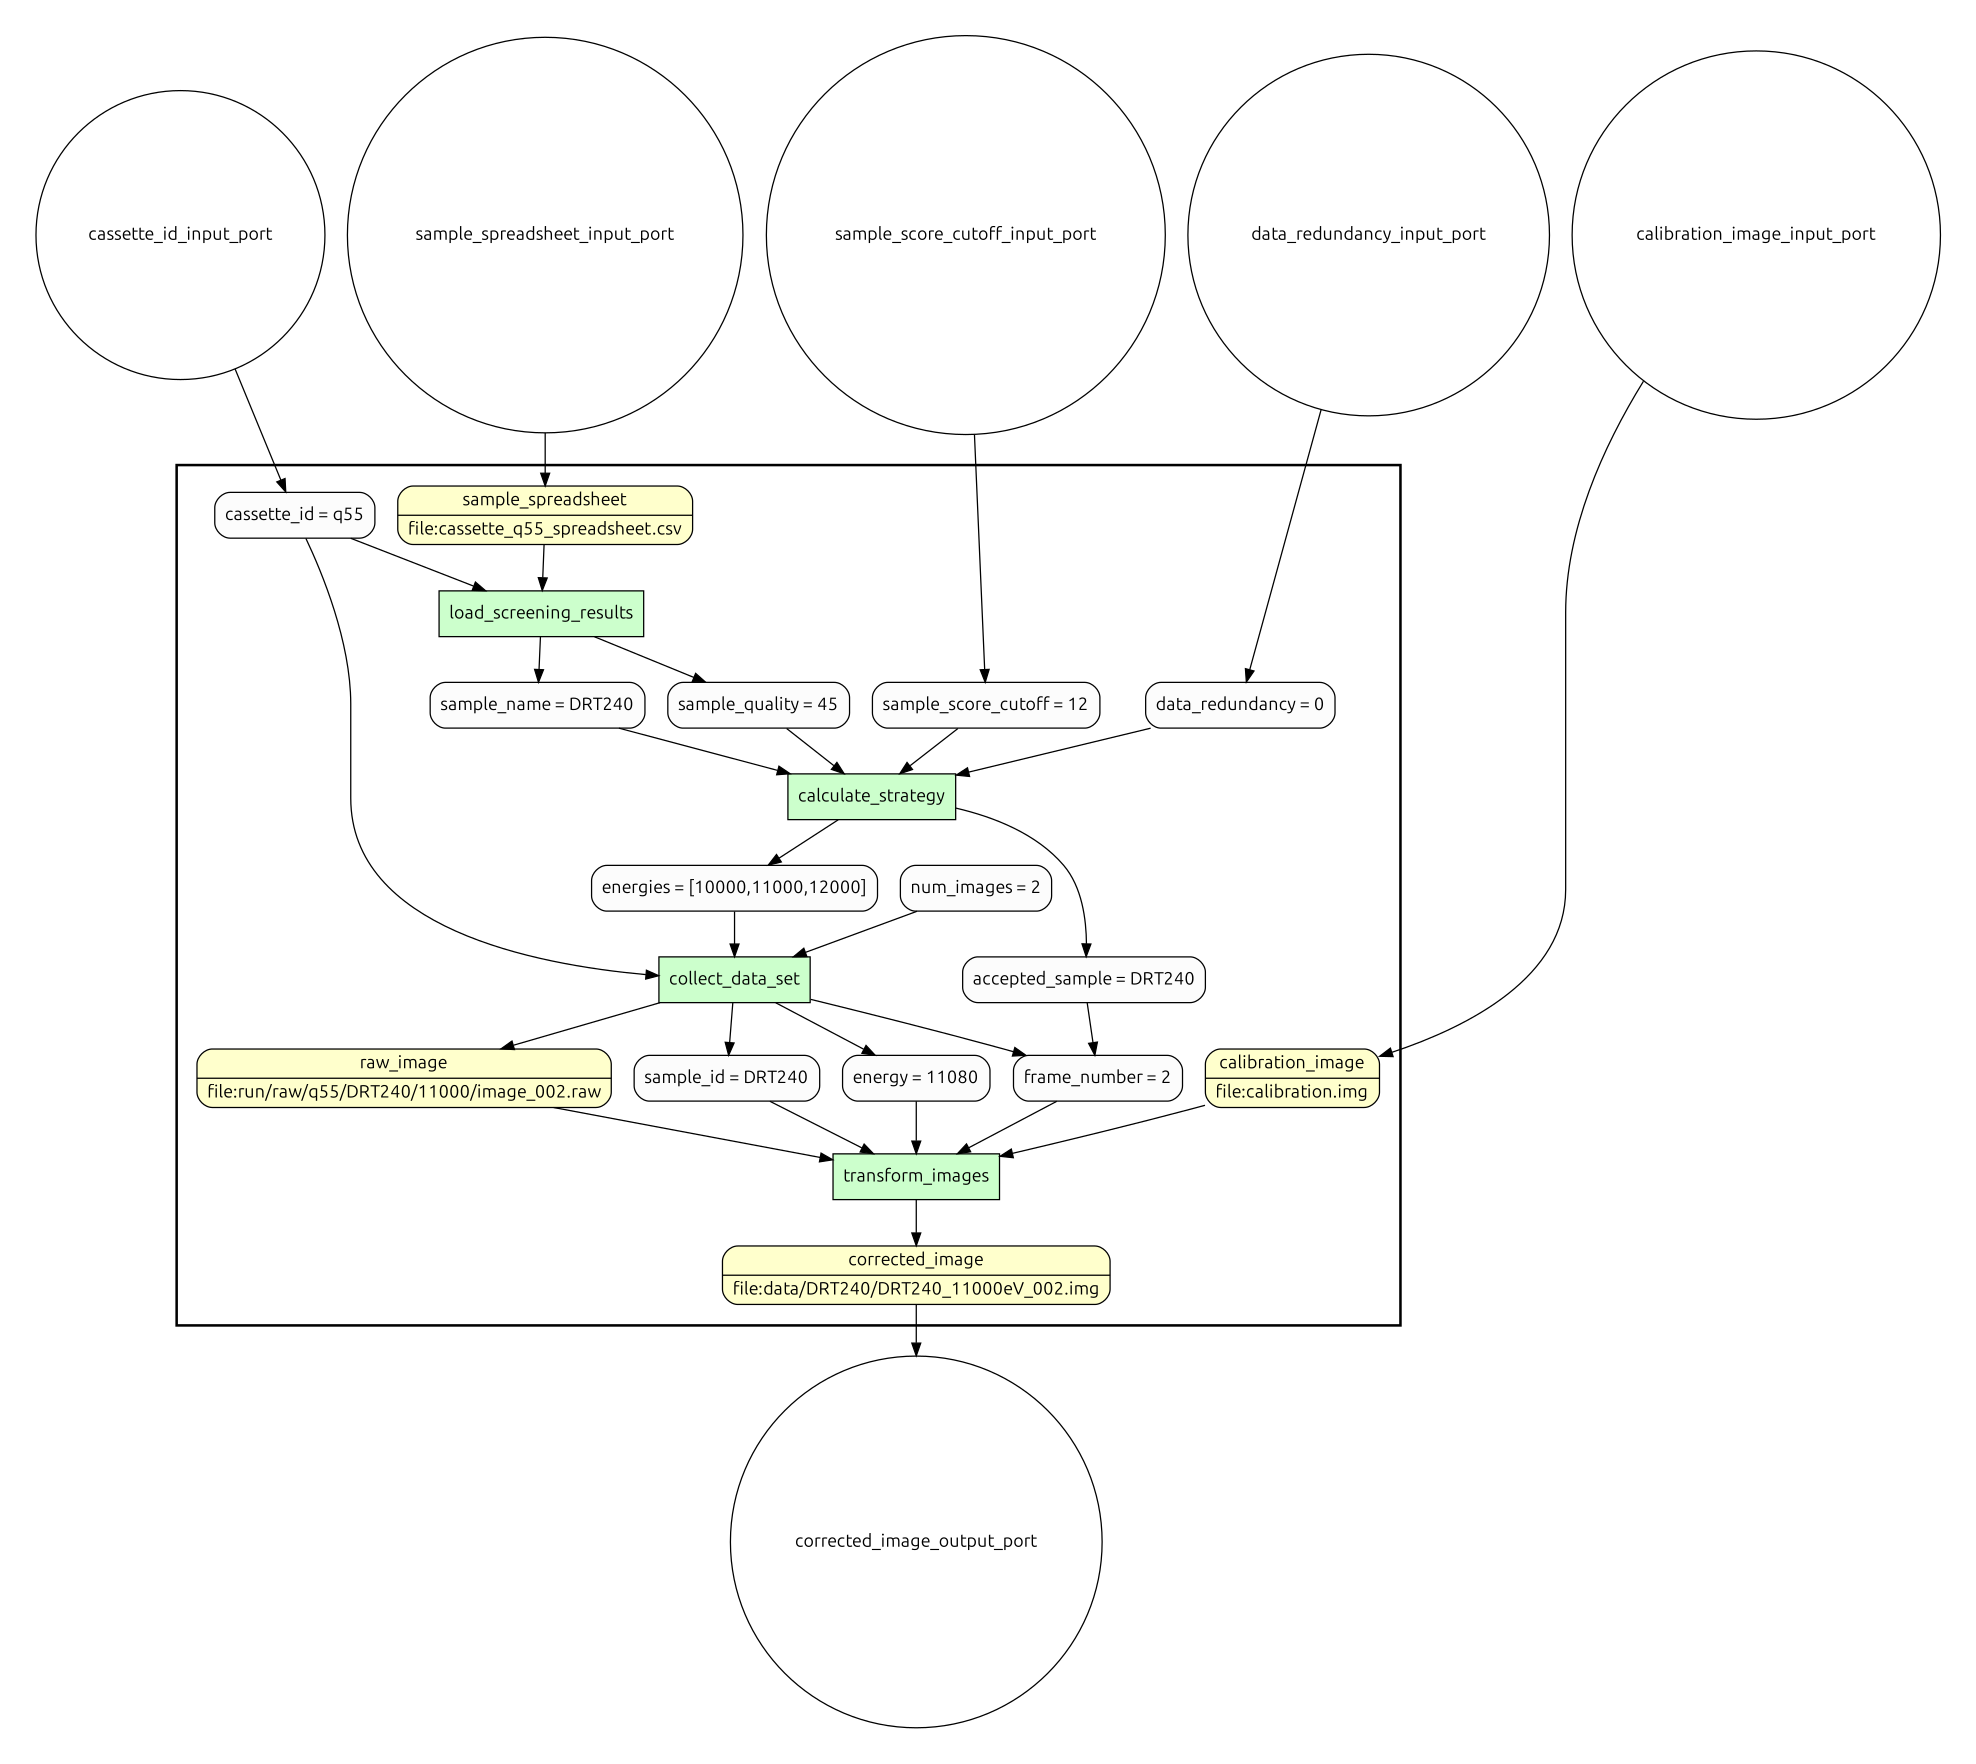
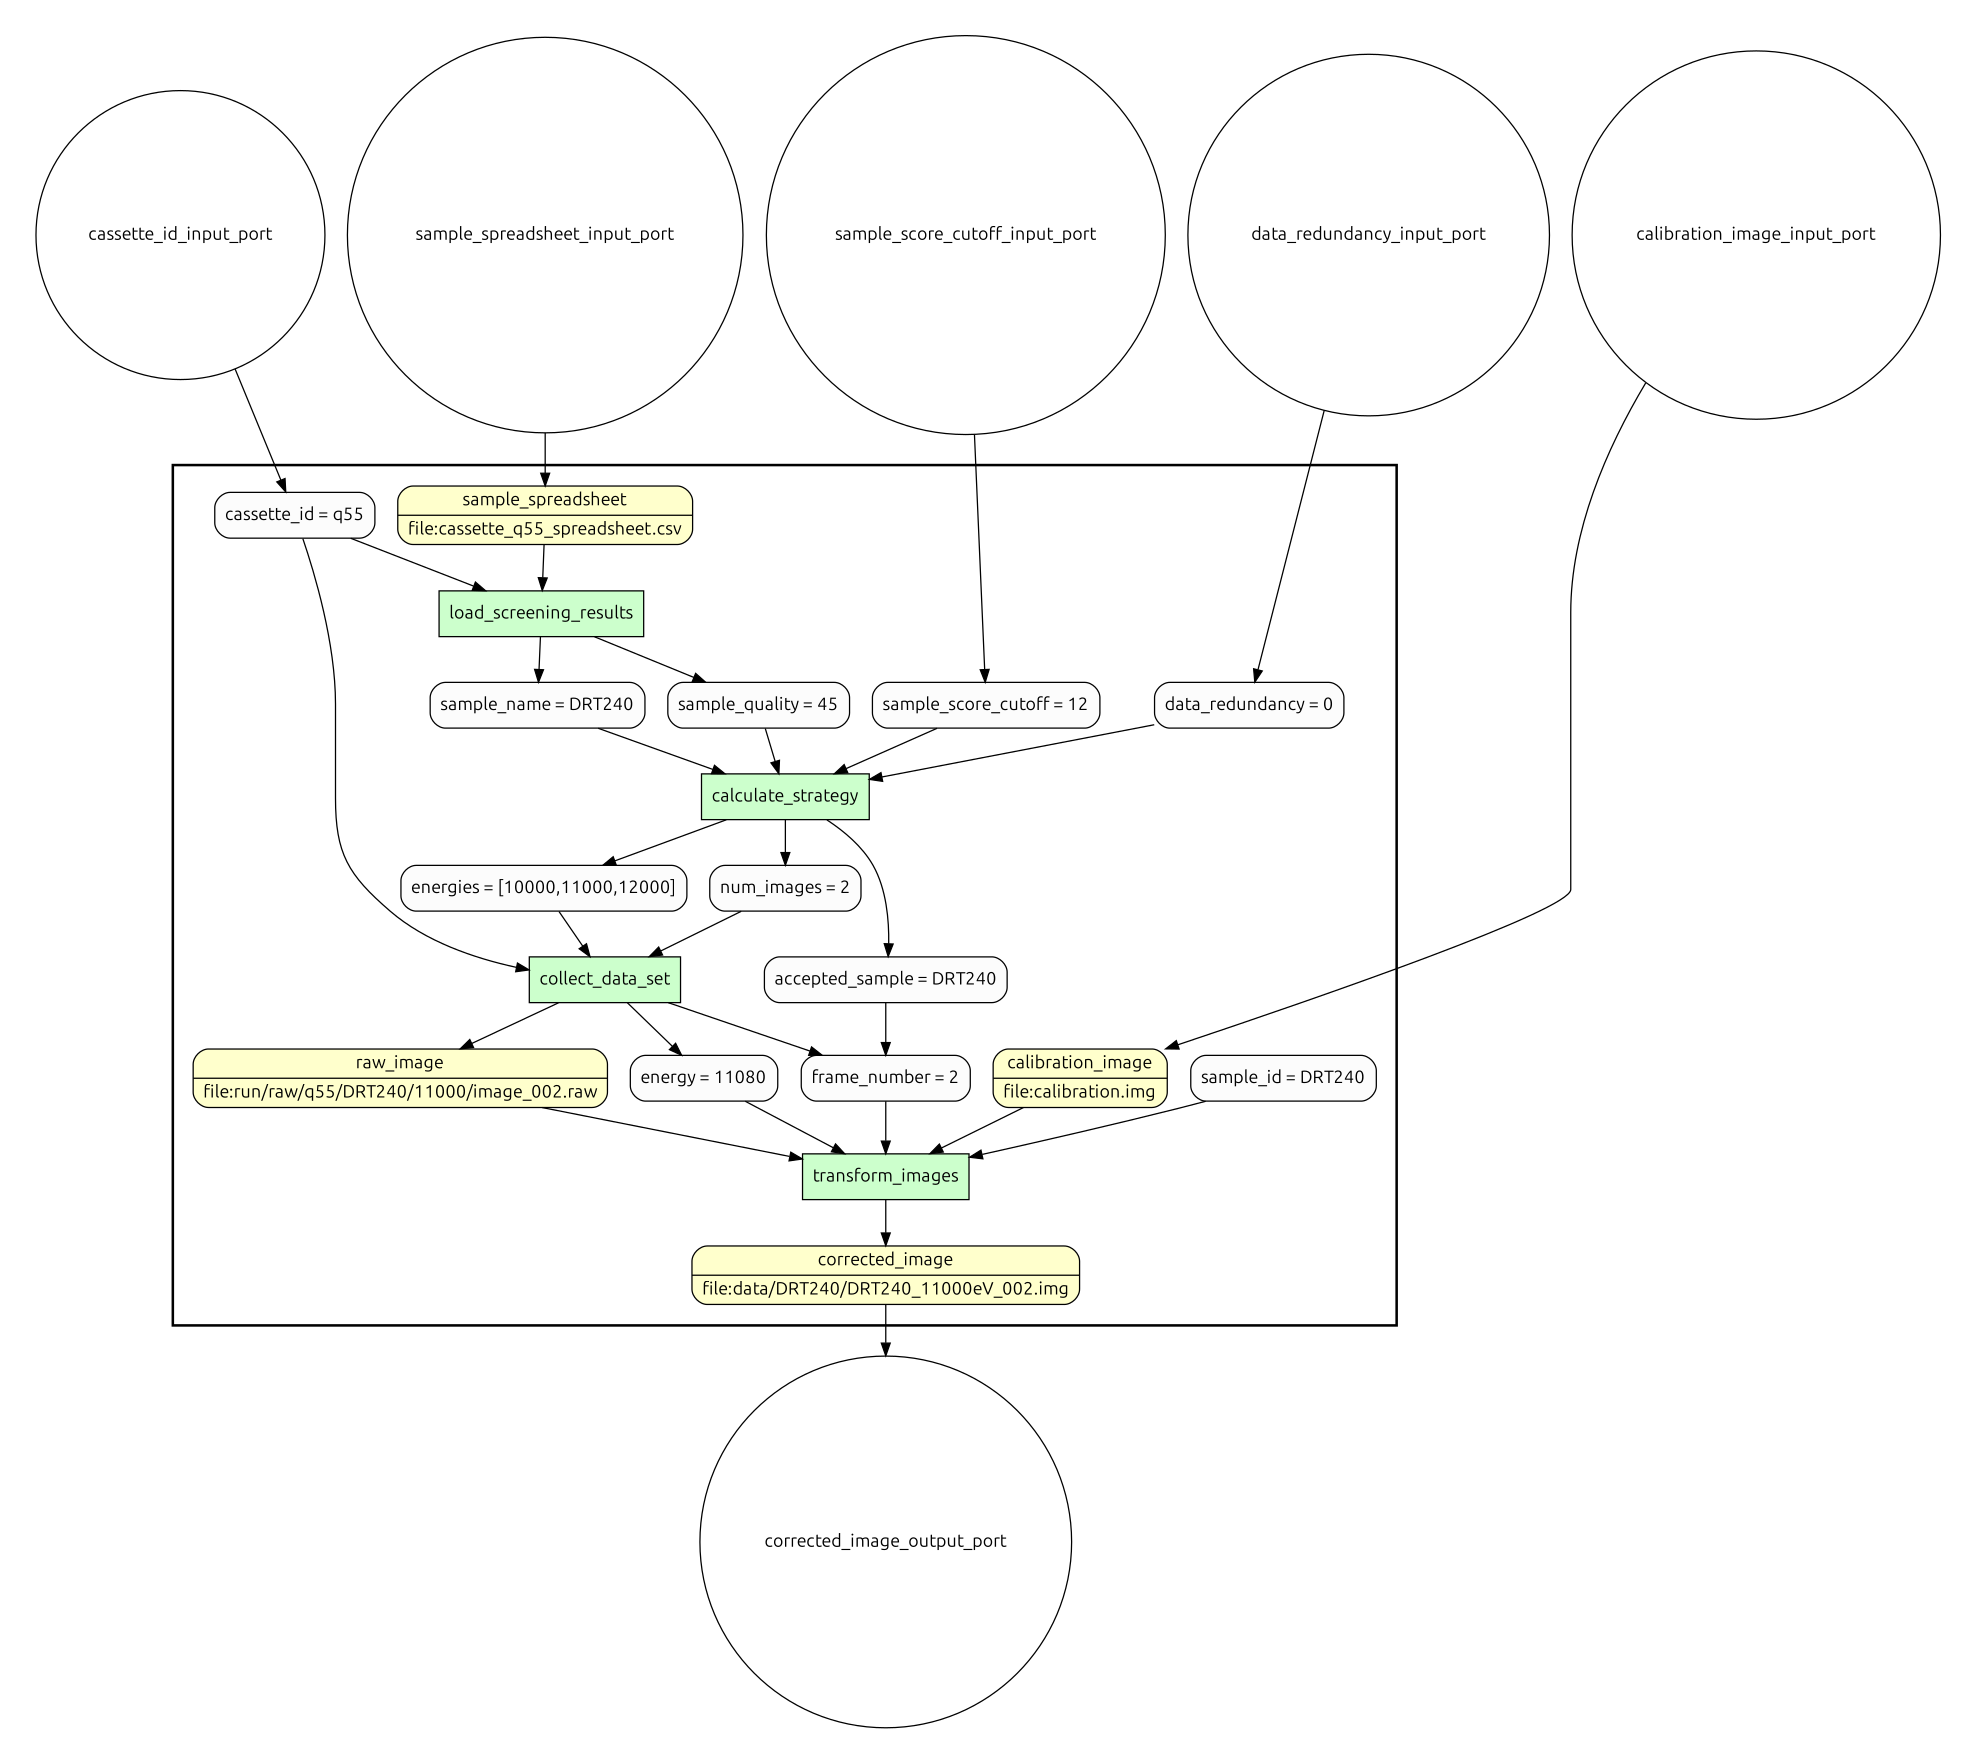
edge "calculate_strategy" -> "num_images = 2": added
edge "collect_data_set" -> "sample_id = DRT240": removed
